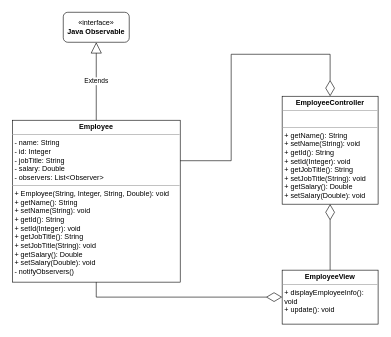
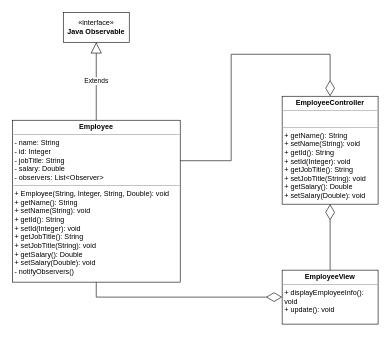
node "«interface» Java Observable": shape rounded rectangle -> rectangle
